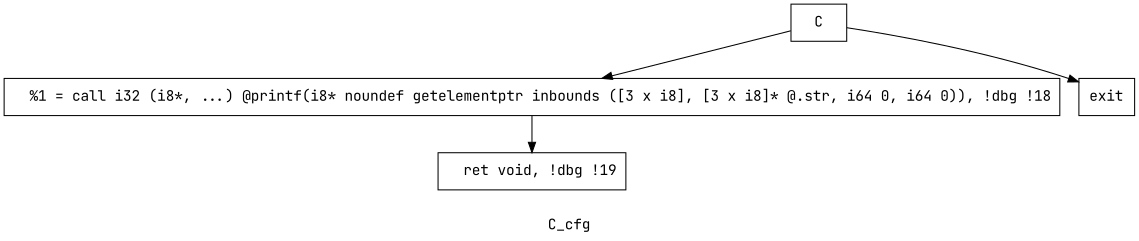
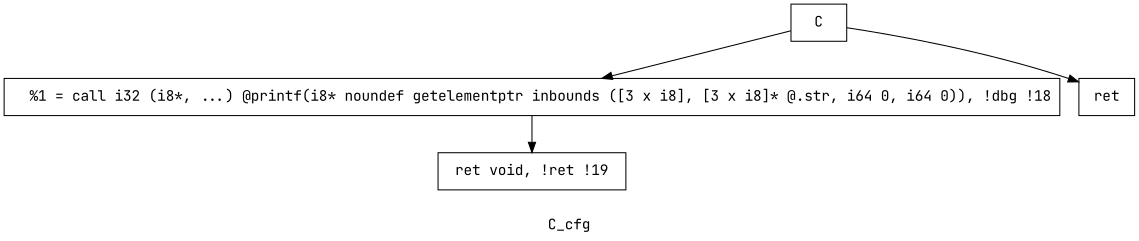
node "exit": label "exit" -> "ret"
node "ret void, !dbg !19": label "ret void, !dbg !19" -> "ret void, !ret !19"
